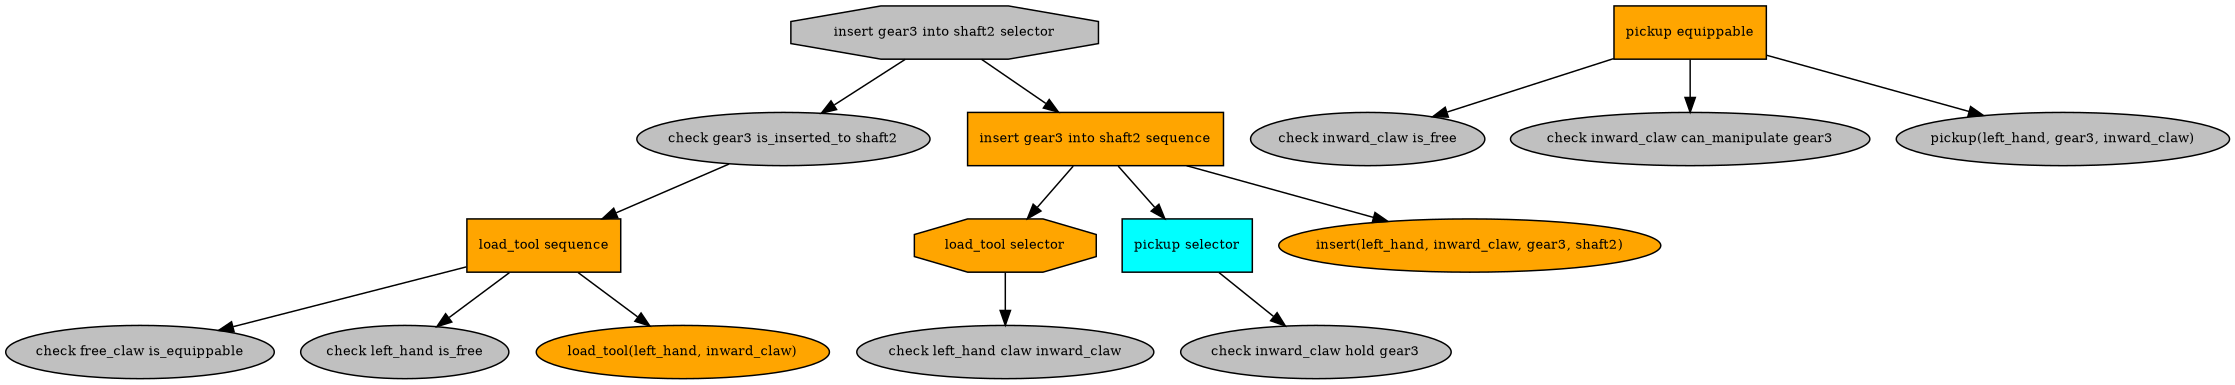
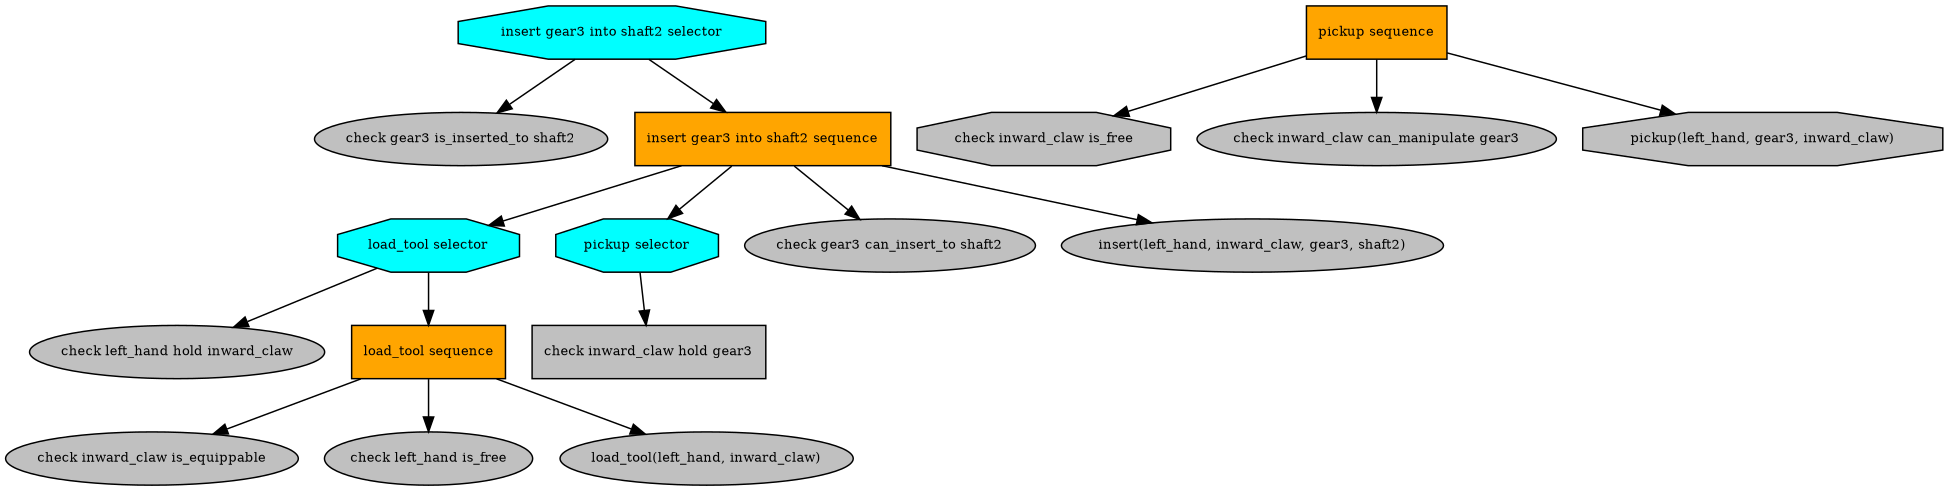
node "insert gear3 into shaft2 selector": fillcolor gray -> cyan
node "pickup equippable": label "pickup equippable" -> "pickup sequence"
node "check inward_claw is_free": shape ellipse -> octagon
node "pickup(left_hand, gear3, inward_claw)": shape ellipse -> octagon
edge "check gear3 is_inserted_to shaft2" -> "load_tool sequence": now "load_tool selector" -> "load_tool sequence"
node "check gear3 can_insert_to shaft2": added
node "load_tool selector": fillcolor orange -> cyan
node "pickup selector": shape box -> octagon
node "insert(left_hand, inward_claw, gear3, shaft2)": fillcolor orange -> gray
node "check free_claw is_equippable": label "check free_claw is_equippable" -> "check inward_claw is_equippable"
node "load_tool(left_hand, inward_claw)": fillcolor orange -> gray
node "check left_hand claw inward_claw": label "check left_hand claw inward_claw" -> "check left_hand hold inward_claw"
node "check inward_claw hold gear3": shape ellipse -> box
